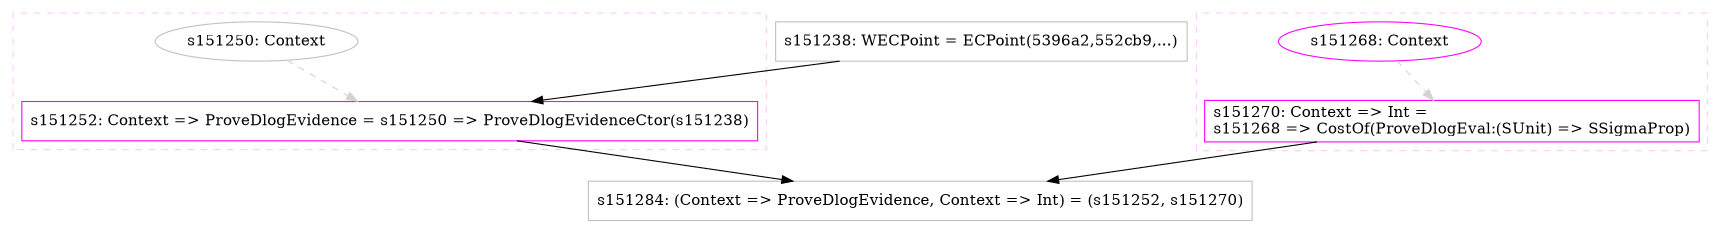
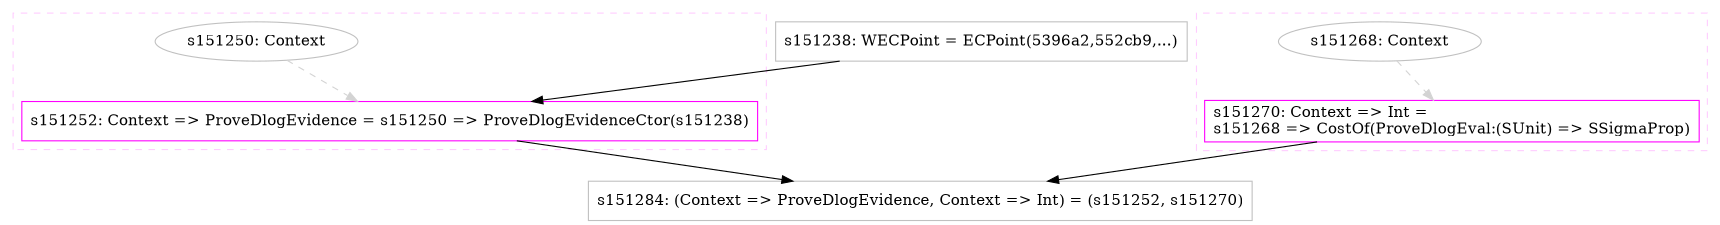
node "s151268: Context": color magenta -> gray
